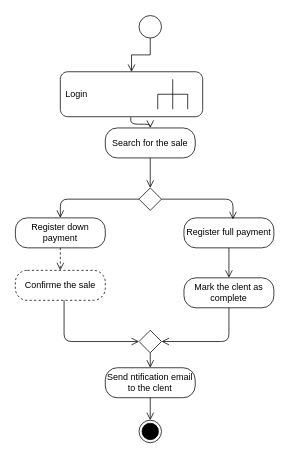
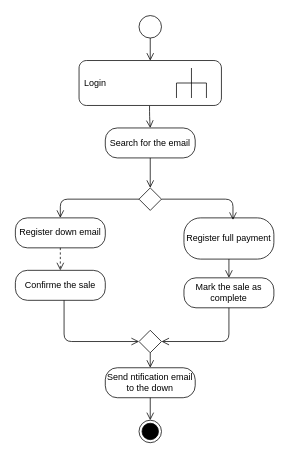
node "Login": moved (132, 94) -> (150, 83)
node "Search for the sale": label "Search for the sale" -> "Search for the email"
node "Register down payment": label "Register down payment" -> "Register down email"
node "Register full payment": size 90x30 -> 90x41
node "Confirme the sale": style dashed -> solid
node "Mark the clent as complete": label "Mark the clent as complete" -> "Mark the sale as complete"
node "Send ntification email to the clent": label "Send ntification email to the clent" -> "Send ntification email to the down"
